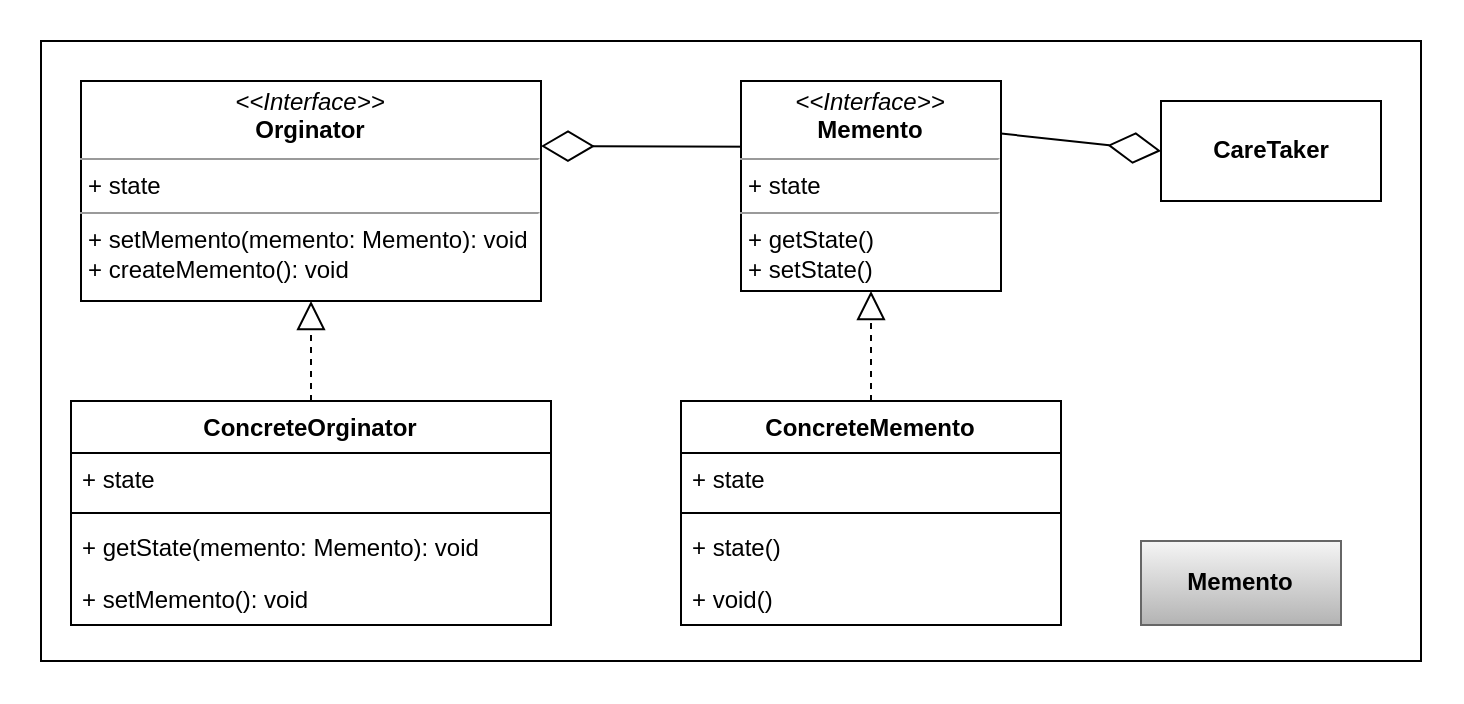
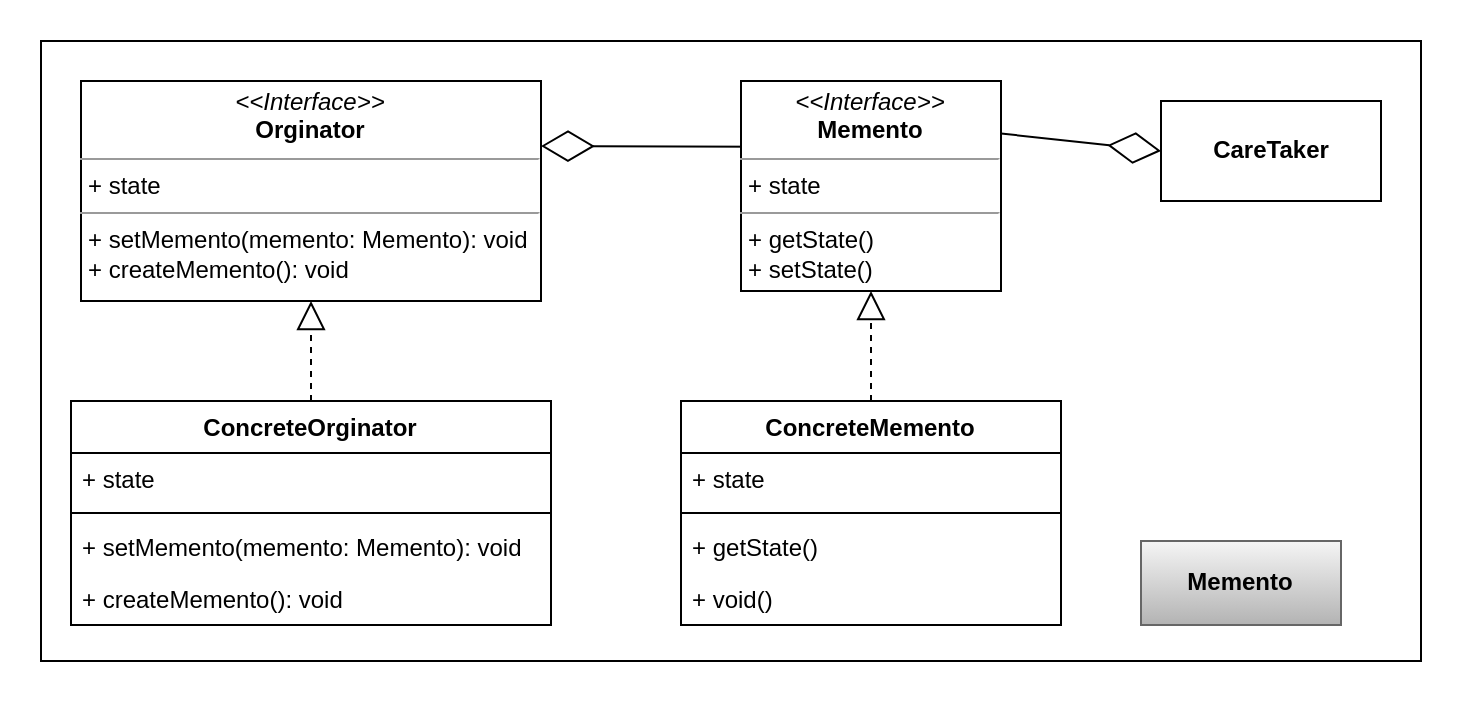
node "+ getState(memento: Memento): void": label "+ getState(memento: Memento): void" -> "+ setMemento(memento: Memento): void"
node "+ state()": label "+ state()" -> "+ getState()"
node "+ setMemento(): void": label "+ setMemento(): void" -> "+ createMemento(): void"
